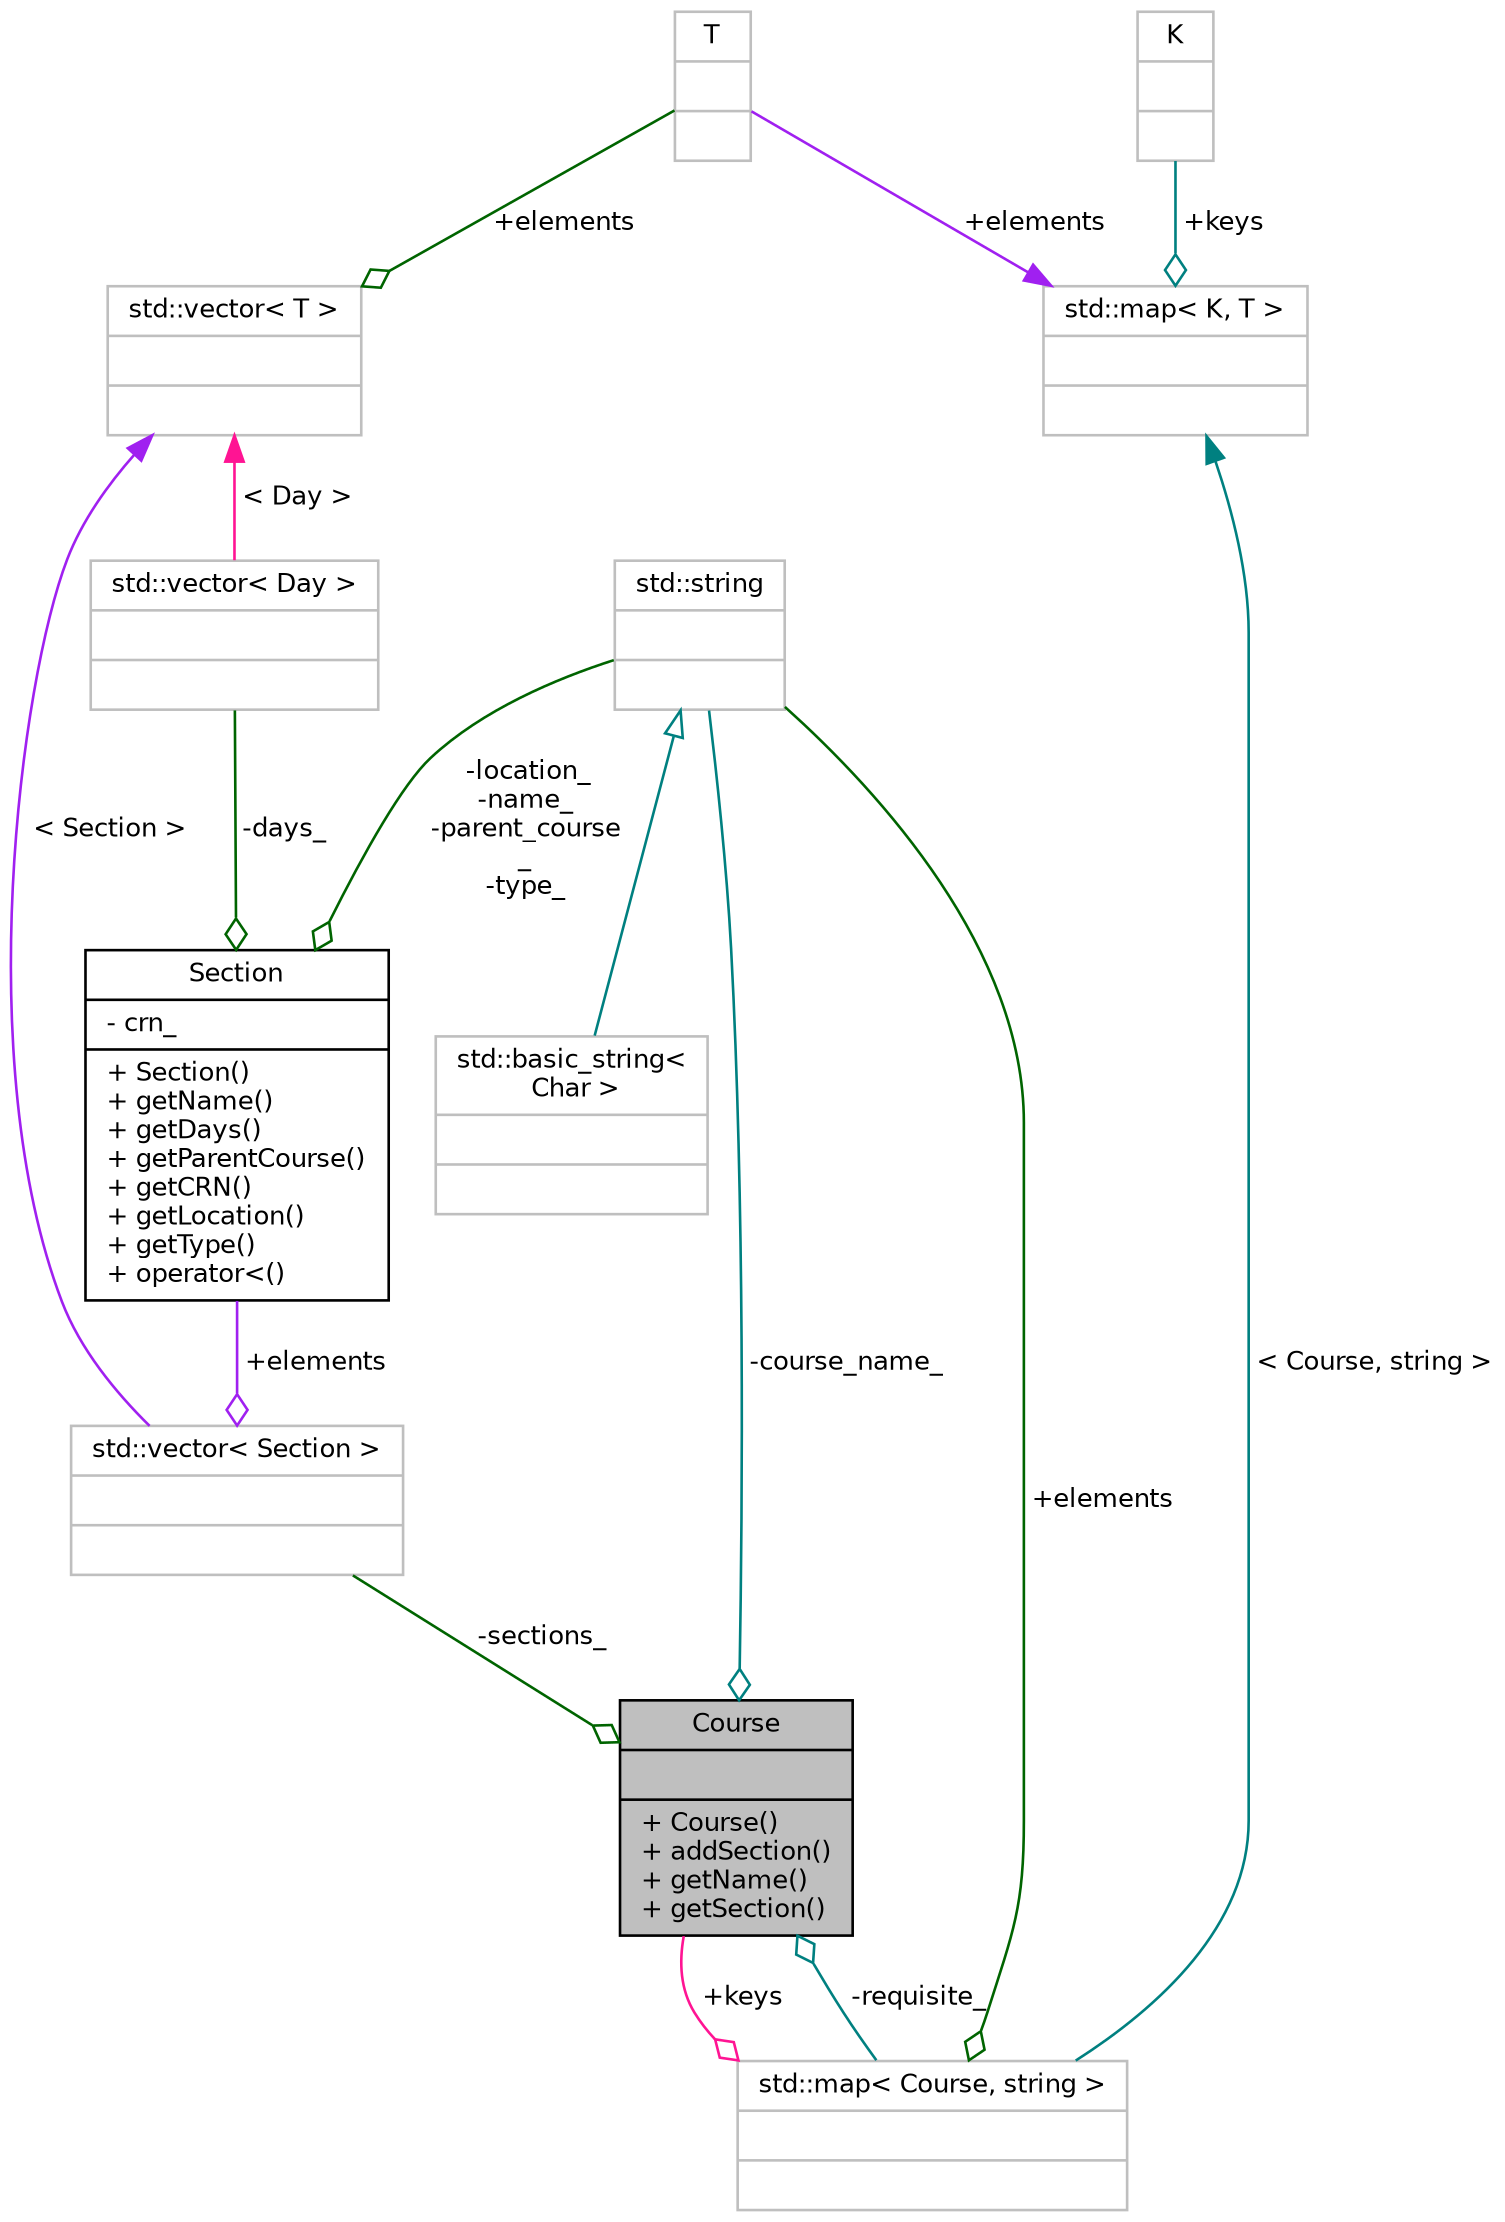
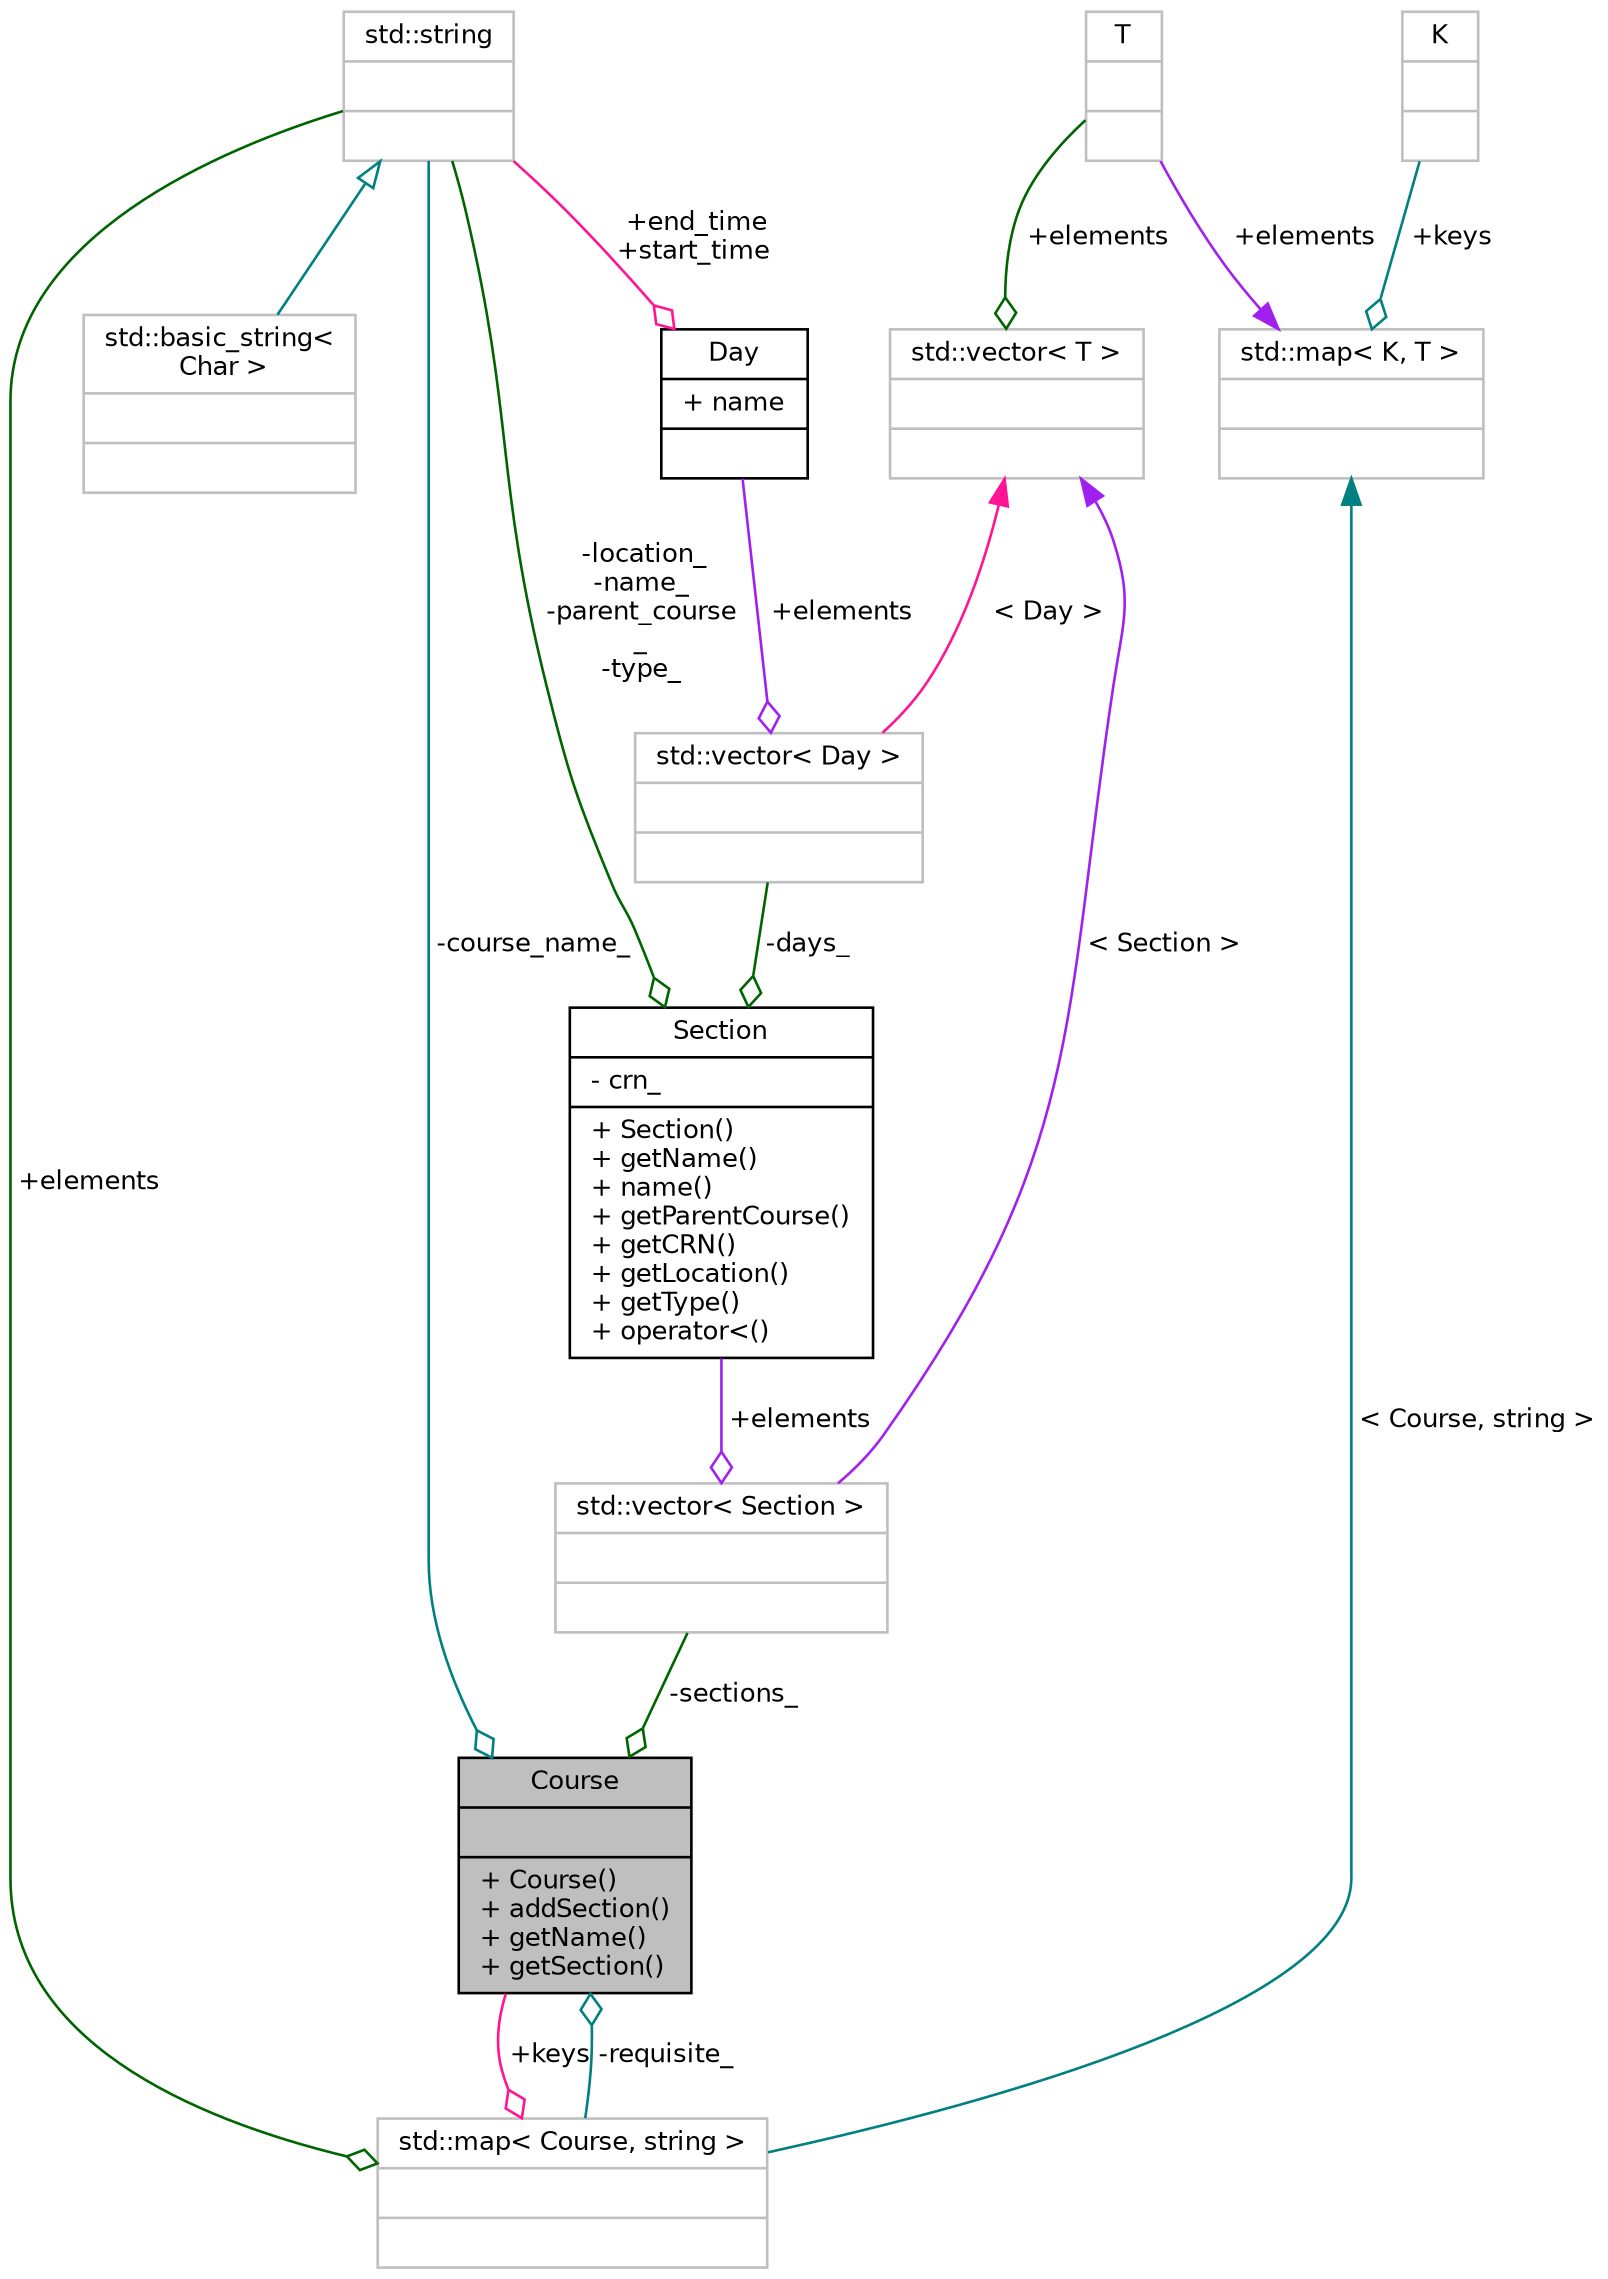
node "Day": added
node "Section": text "+ getDays()" -> "+ name()"
